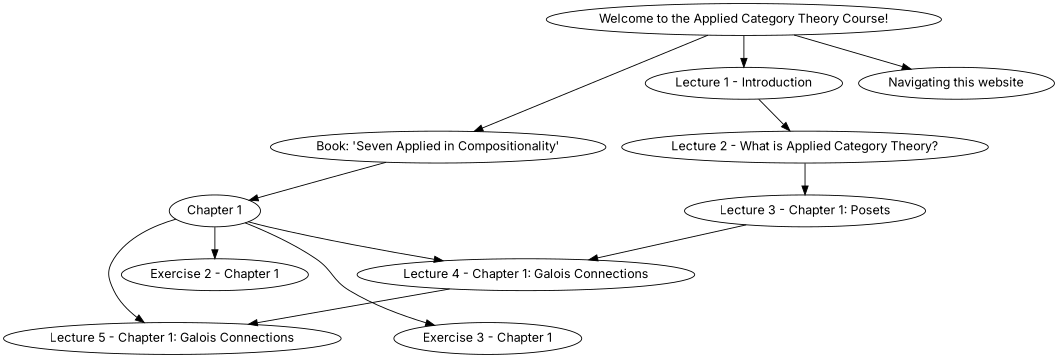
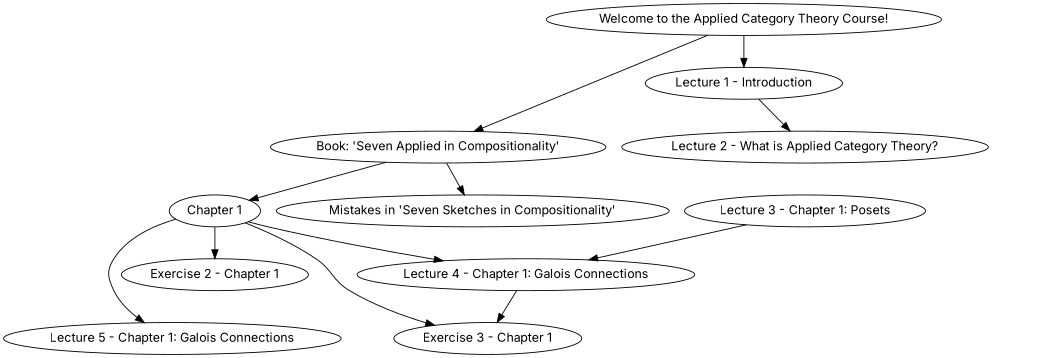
node "Navigating this website": removed
edge "Lecture 2 - What is Applied Category Theory?" -> "Lecture 3 - Chapter 1: Posets": removed
node "Mistakes in 'Seven Sketches in Compositionality'": added
edge "Lecture 4 - Chapter 1: Galois Connections" -> "Lecture 5 - Chapter 1: Galois Connections": now "Lecture 4 - Chapter 1: Galois Connections" -> "Exercise 3 - Chapter 1"
